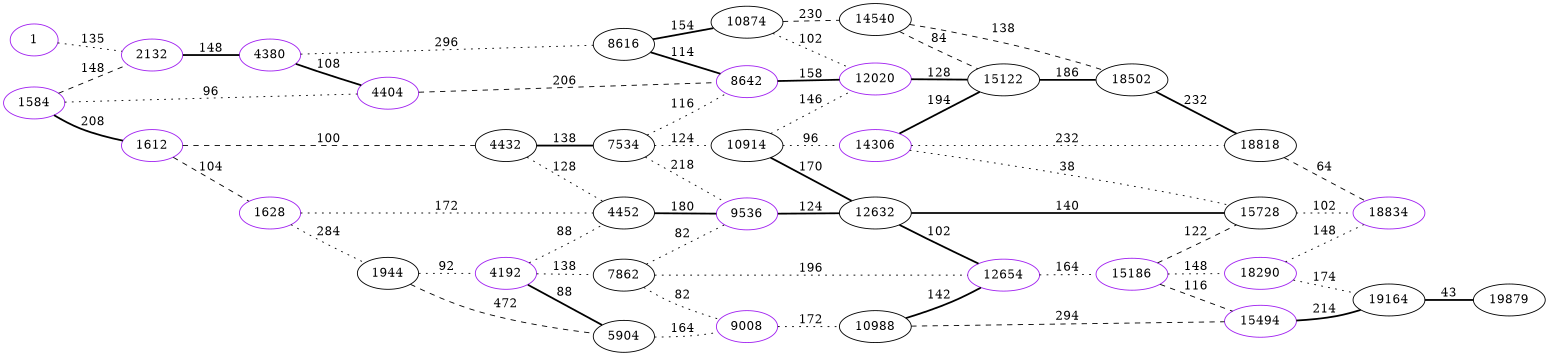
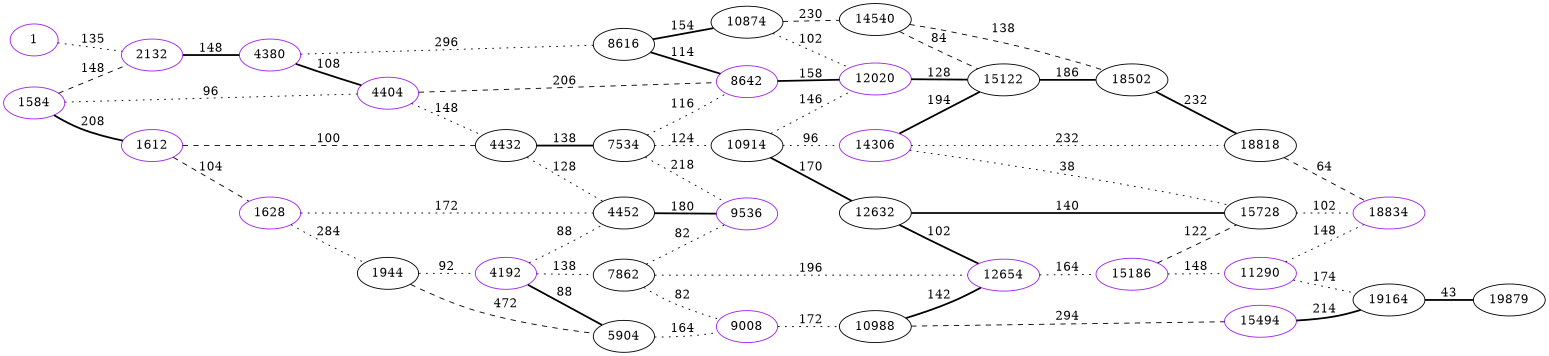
edge "4404" -- "4432": added, label "148"
edge "12632" -- "9536": removed, label "124"
node "18290": label "18290" -> "11290"
edge "15186" -- "15494": removed, label "116"
